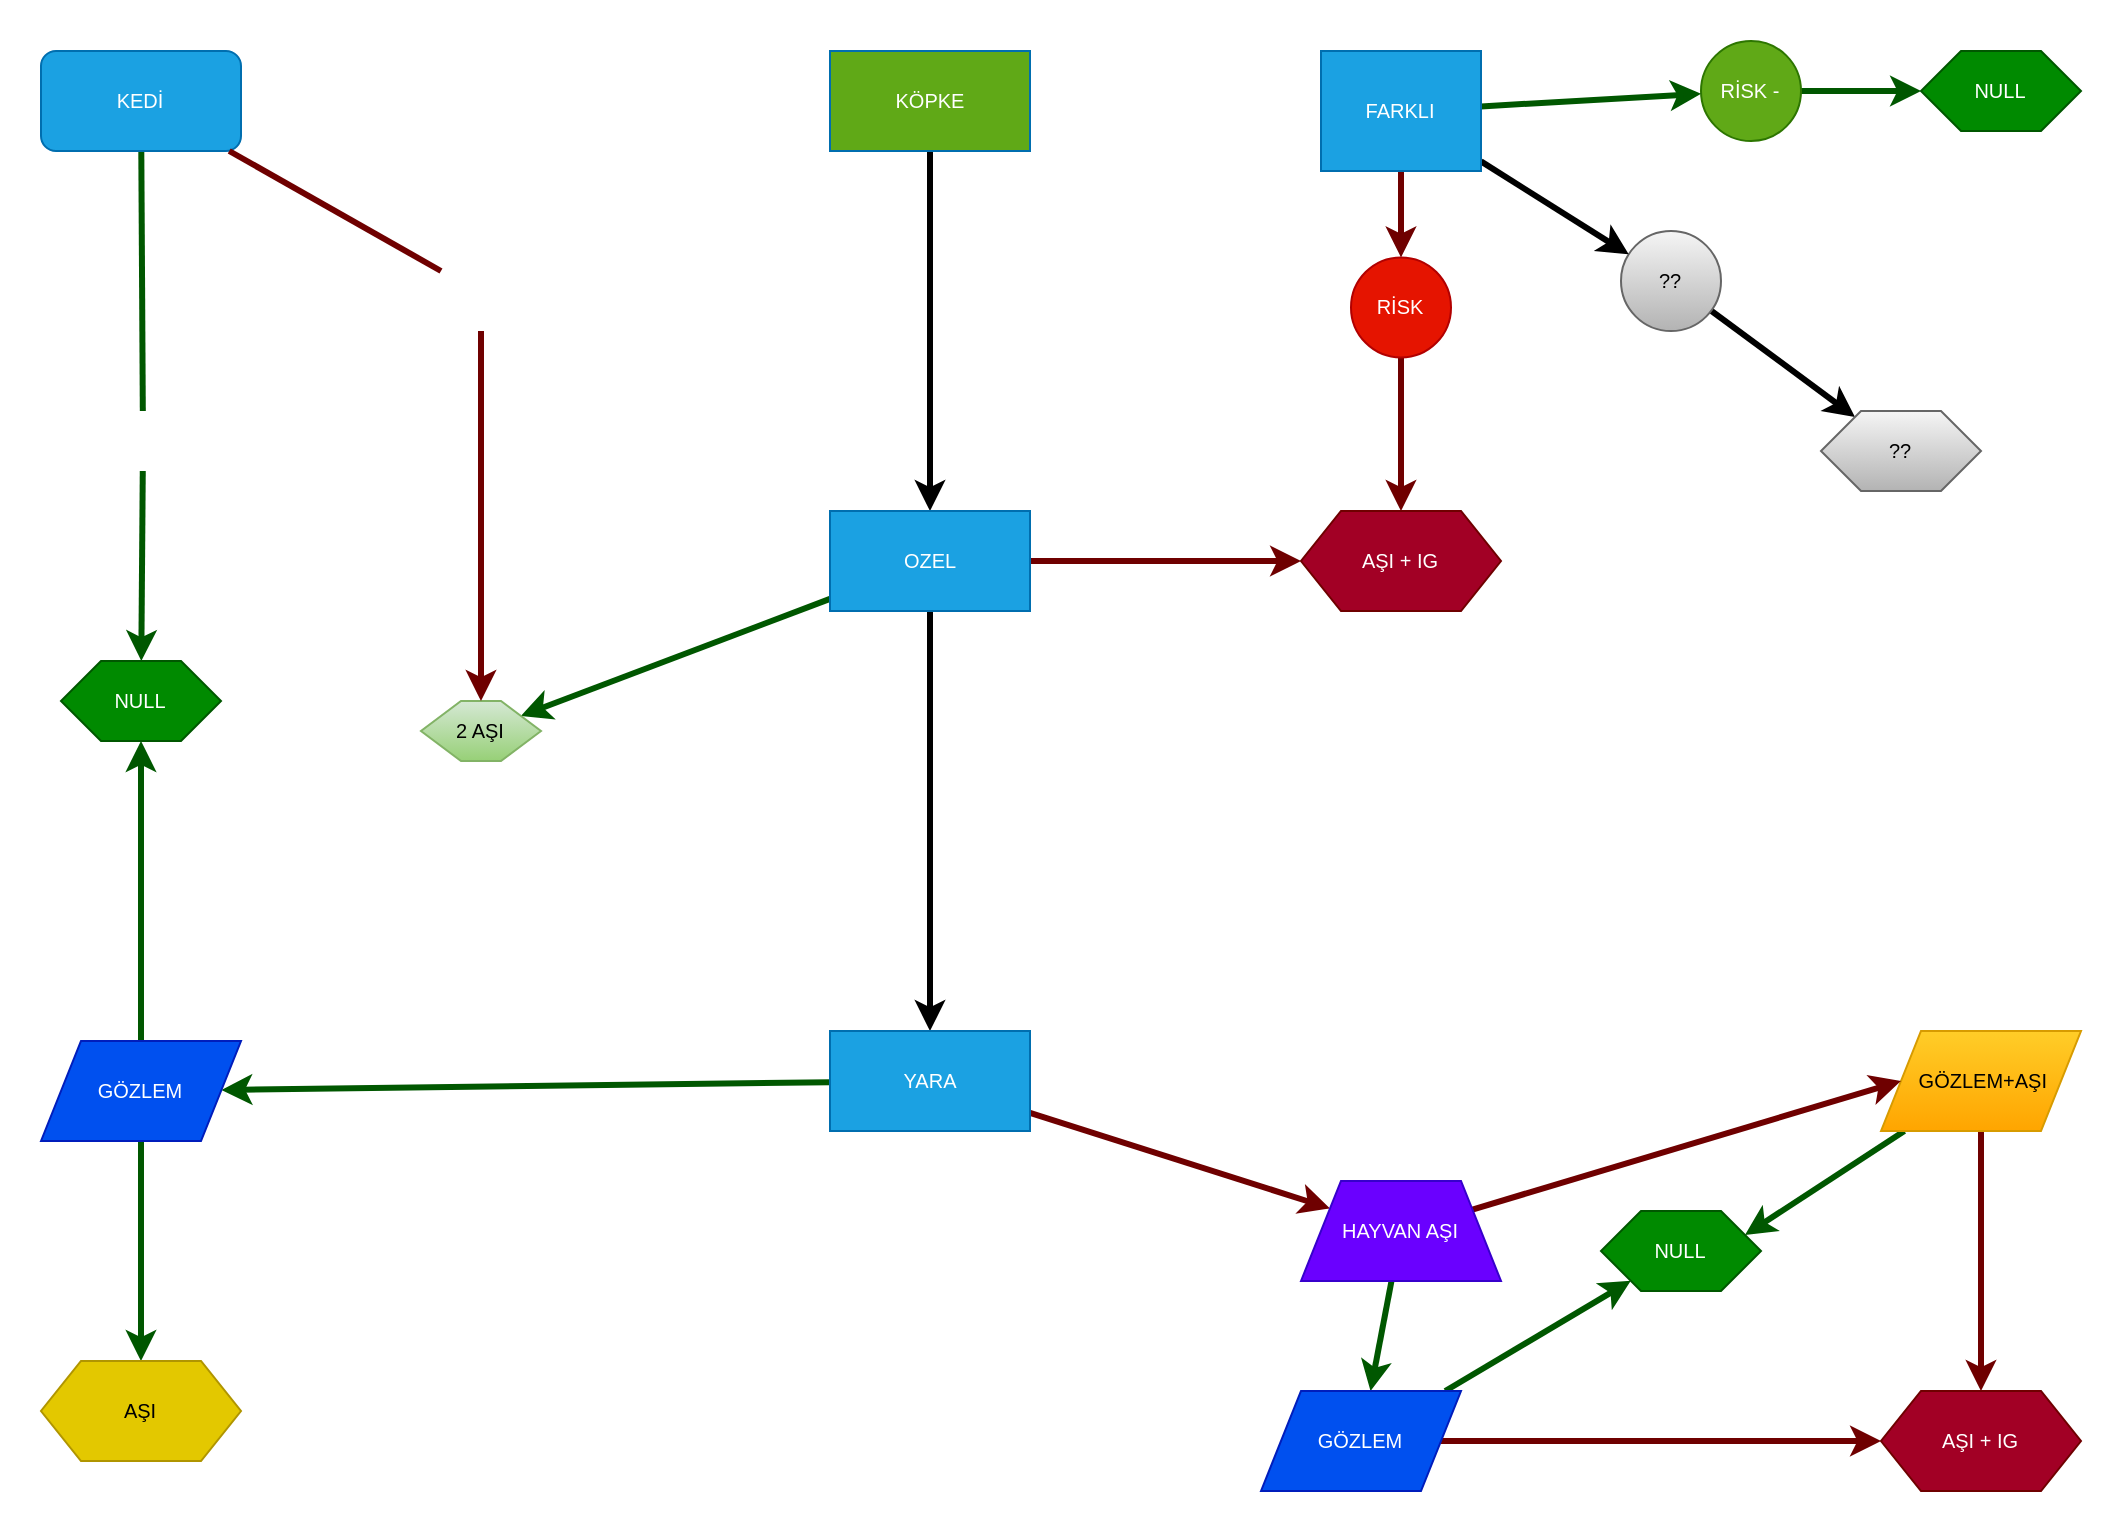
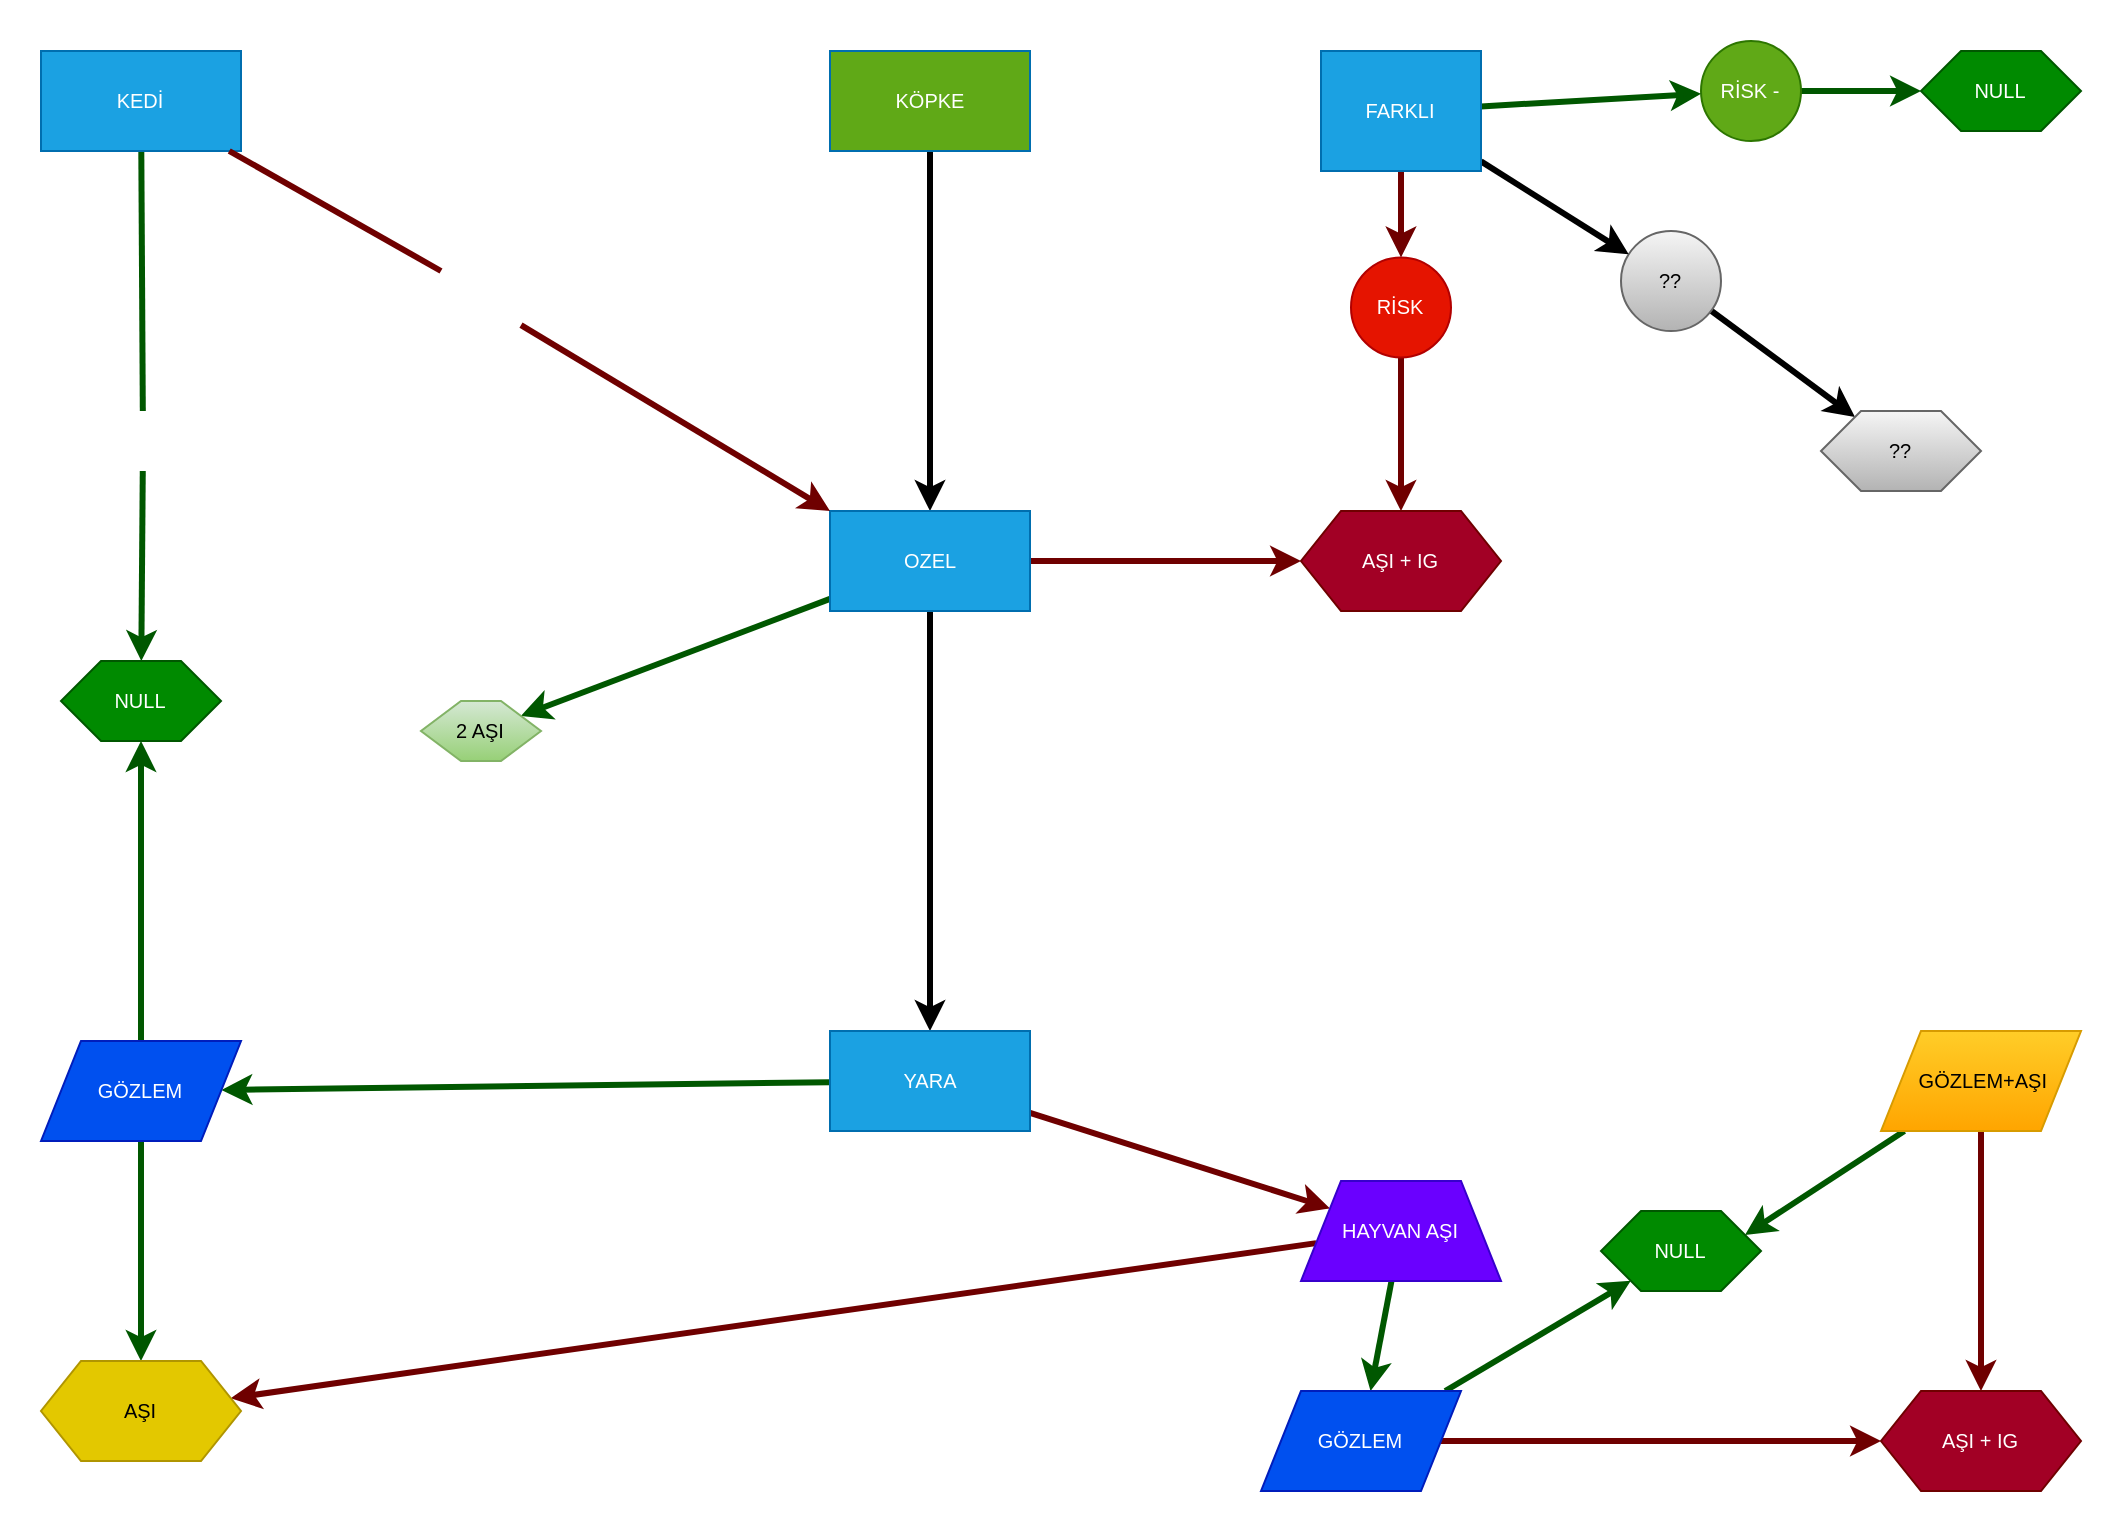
node "KEDİ": shape rounded rectangle -> rectangle
edge "M-" -> "2 AŞI": now "M-" -> "OZEL"
edge "HAYVAN AŞI" -> "GÖZLEM+AŞI": now "HAYVAN AŞI" -> "AŞI"
